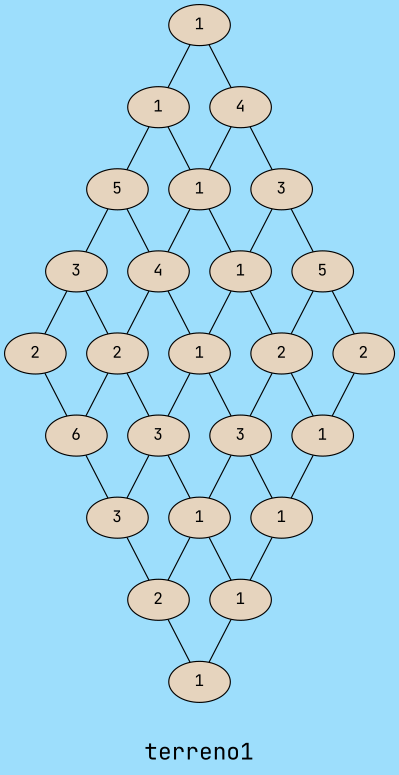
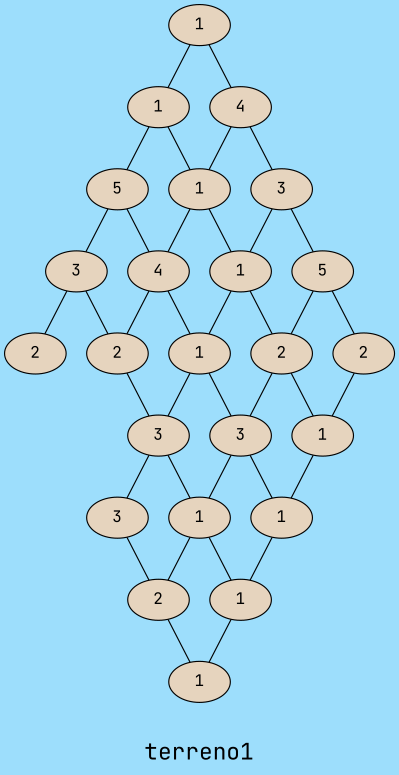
node "6": removed
